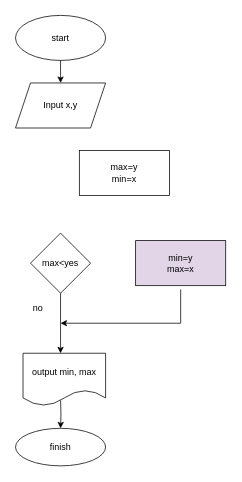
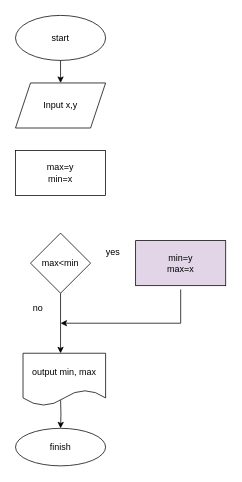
node "max=y min=x": moved (124, 173) -> (60, 173)
node "yes": added
node "max<yes": label "max<yes" -> "max<min"
